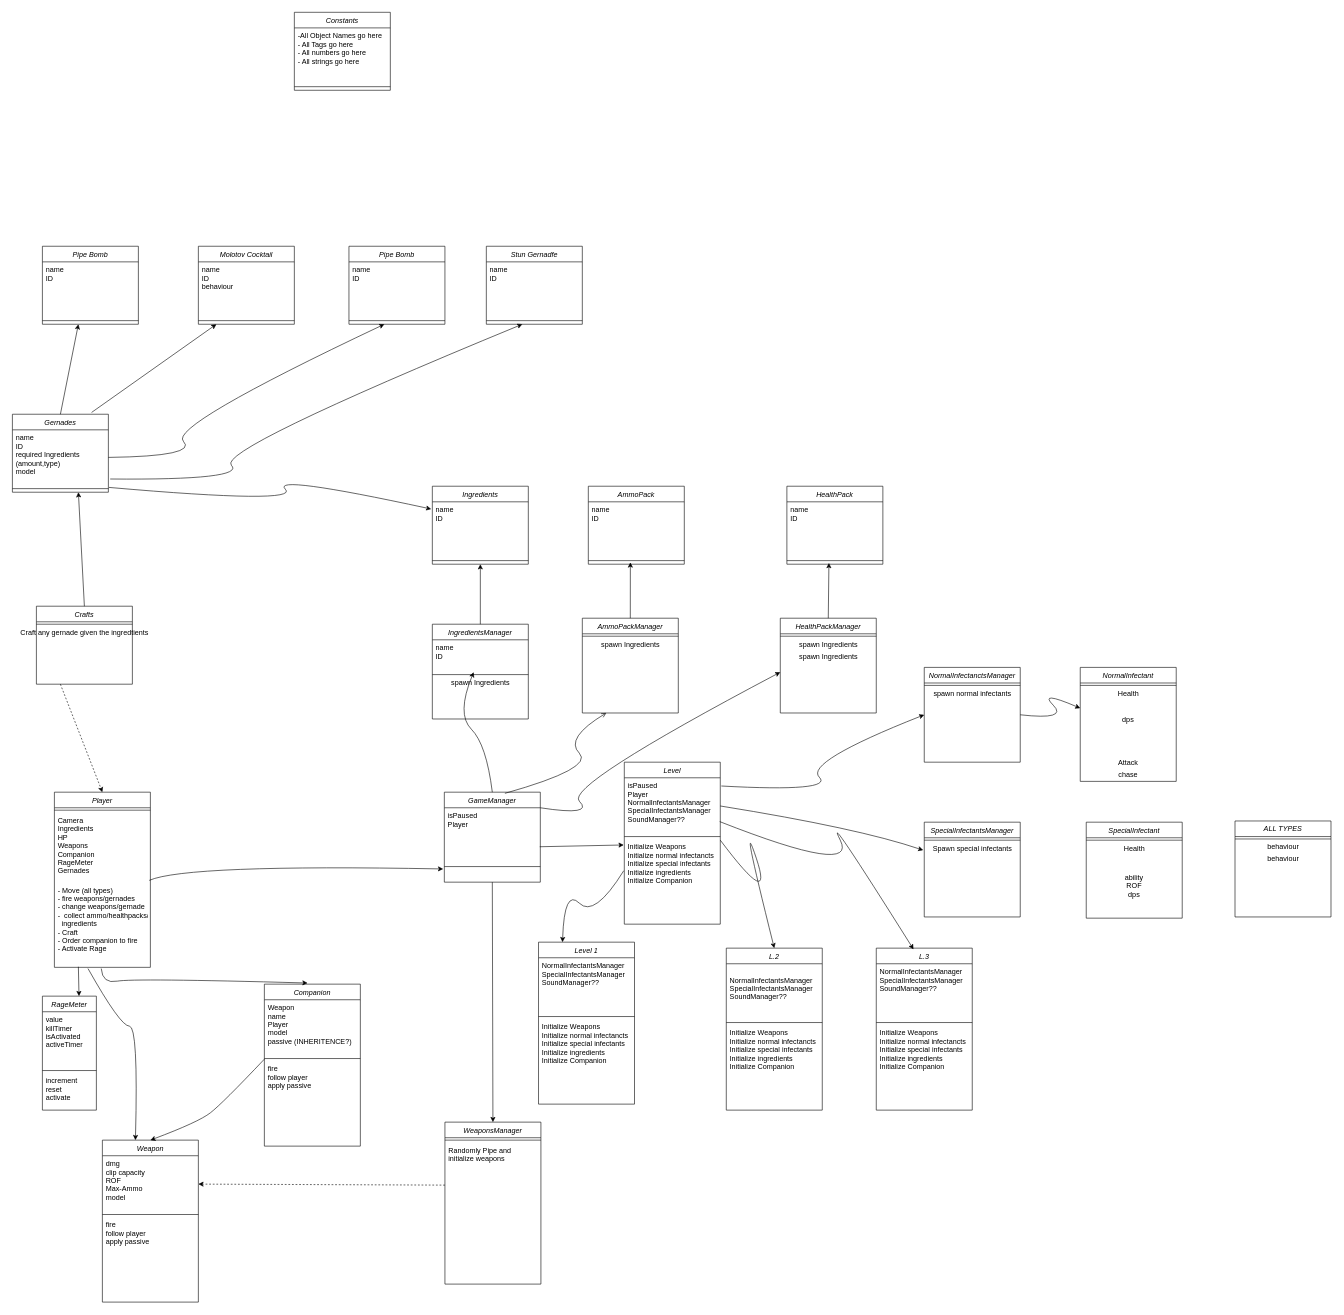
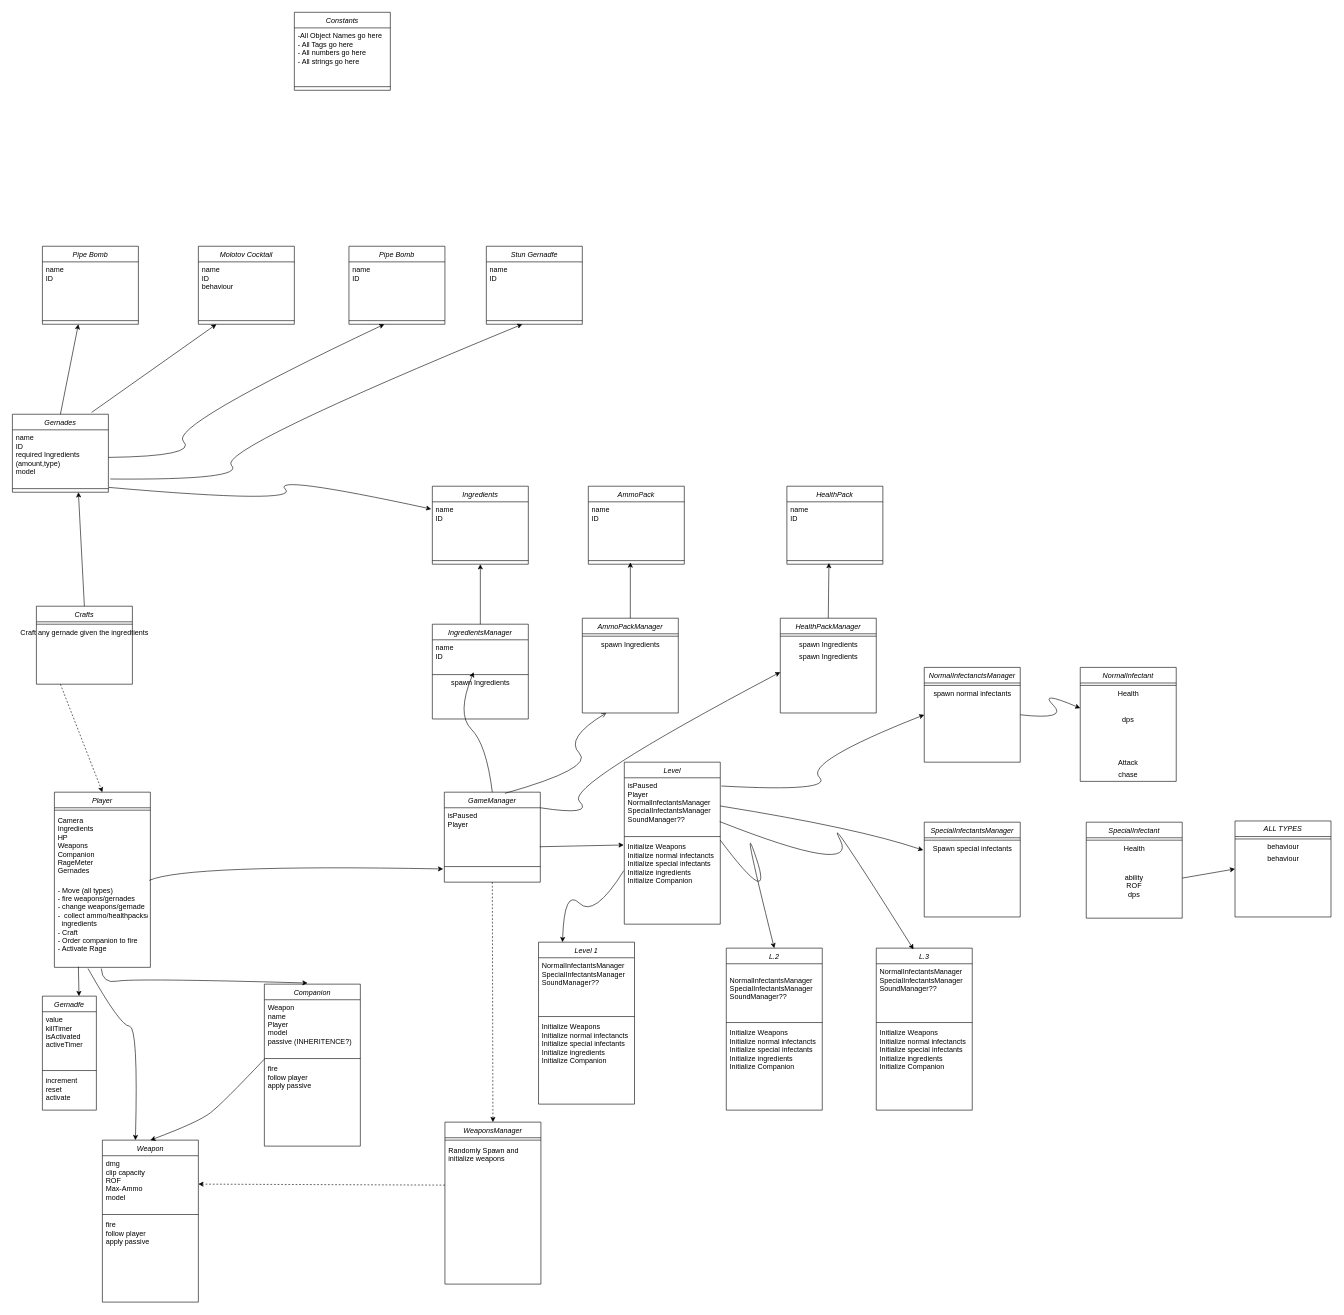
edge "ability ROF dps" -> "ALL TYPES": added
edge "GameManager" -> "WeaponsManager": style solid -> dashed
node "RageMeter": label "RageMeter" -> "Gernadfe"
node "Randomly Pipe and initialize weapons": label "Randomly Pipe and initialize weapons" -> "Randomly Spawn and initialize weapons"
